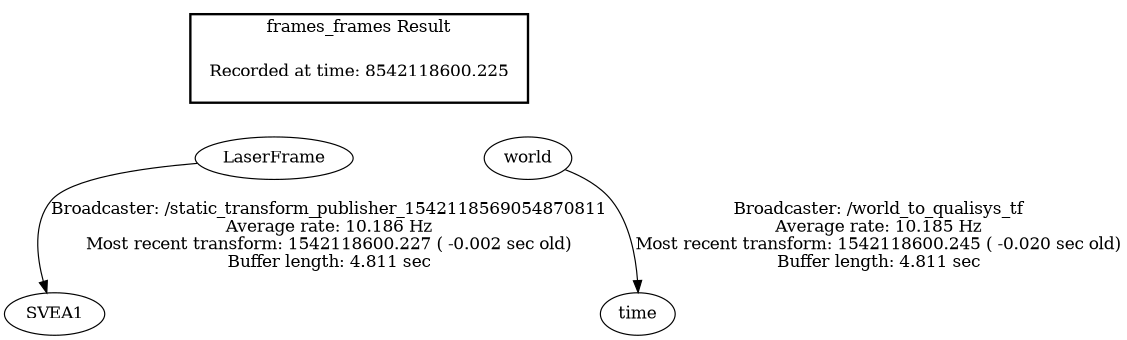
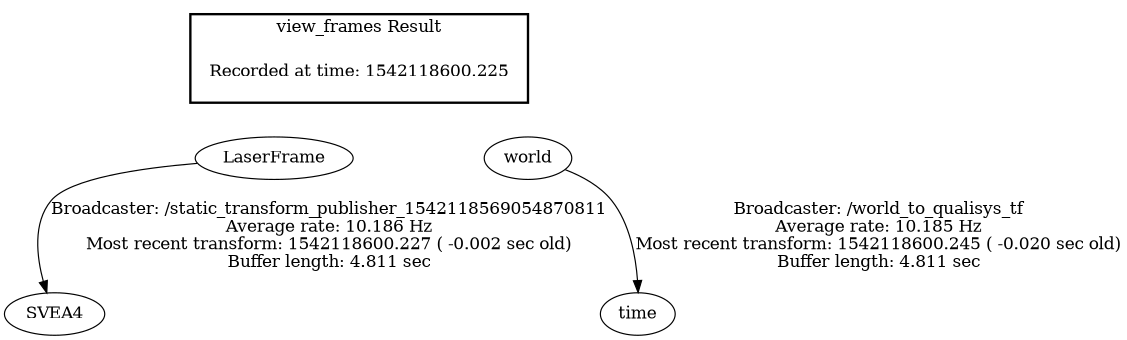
cluster "frames_frames Result": label "frames_frames Result" -> "view_frames Result"
node "Recorded at time: 8542118600.225": label "Recorded at time: 8542118600.225" -> "Recorded at time: 1542118600.225"
node "SVEA1": label "SVEA1" -> "SVEA4"
